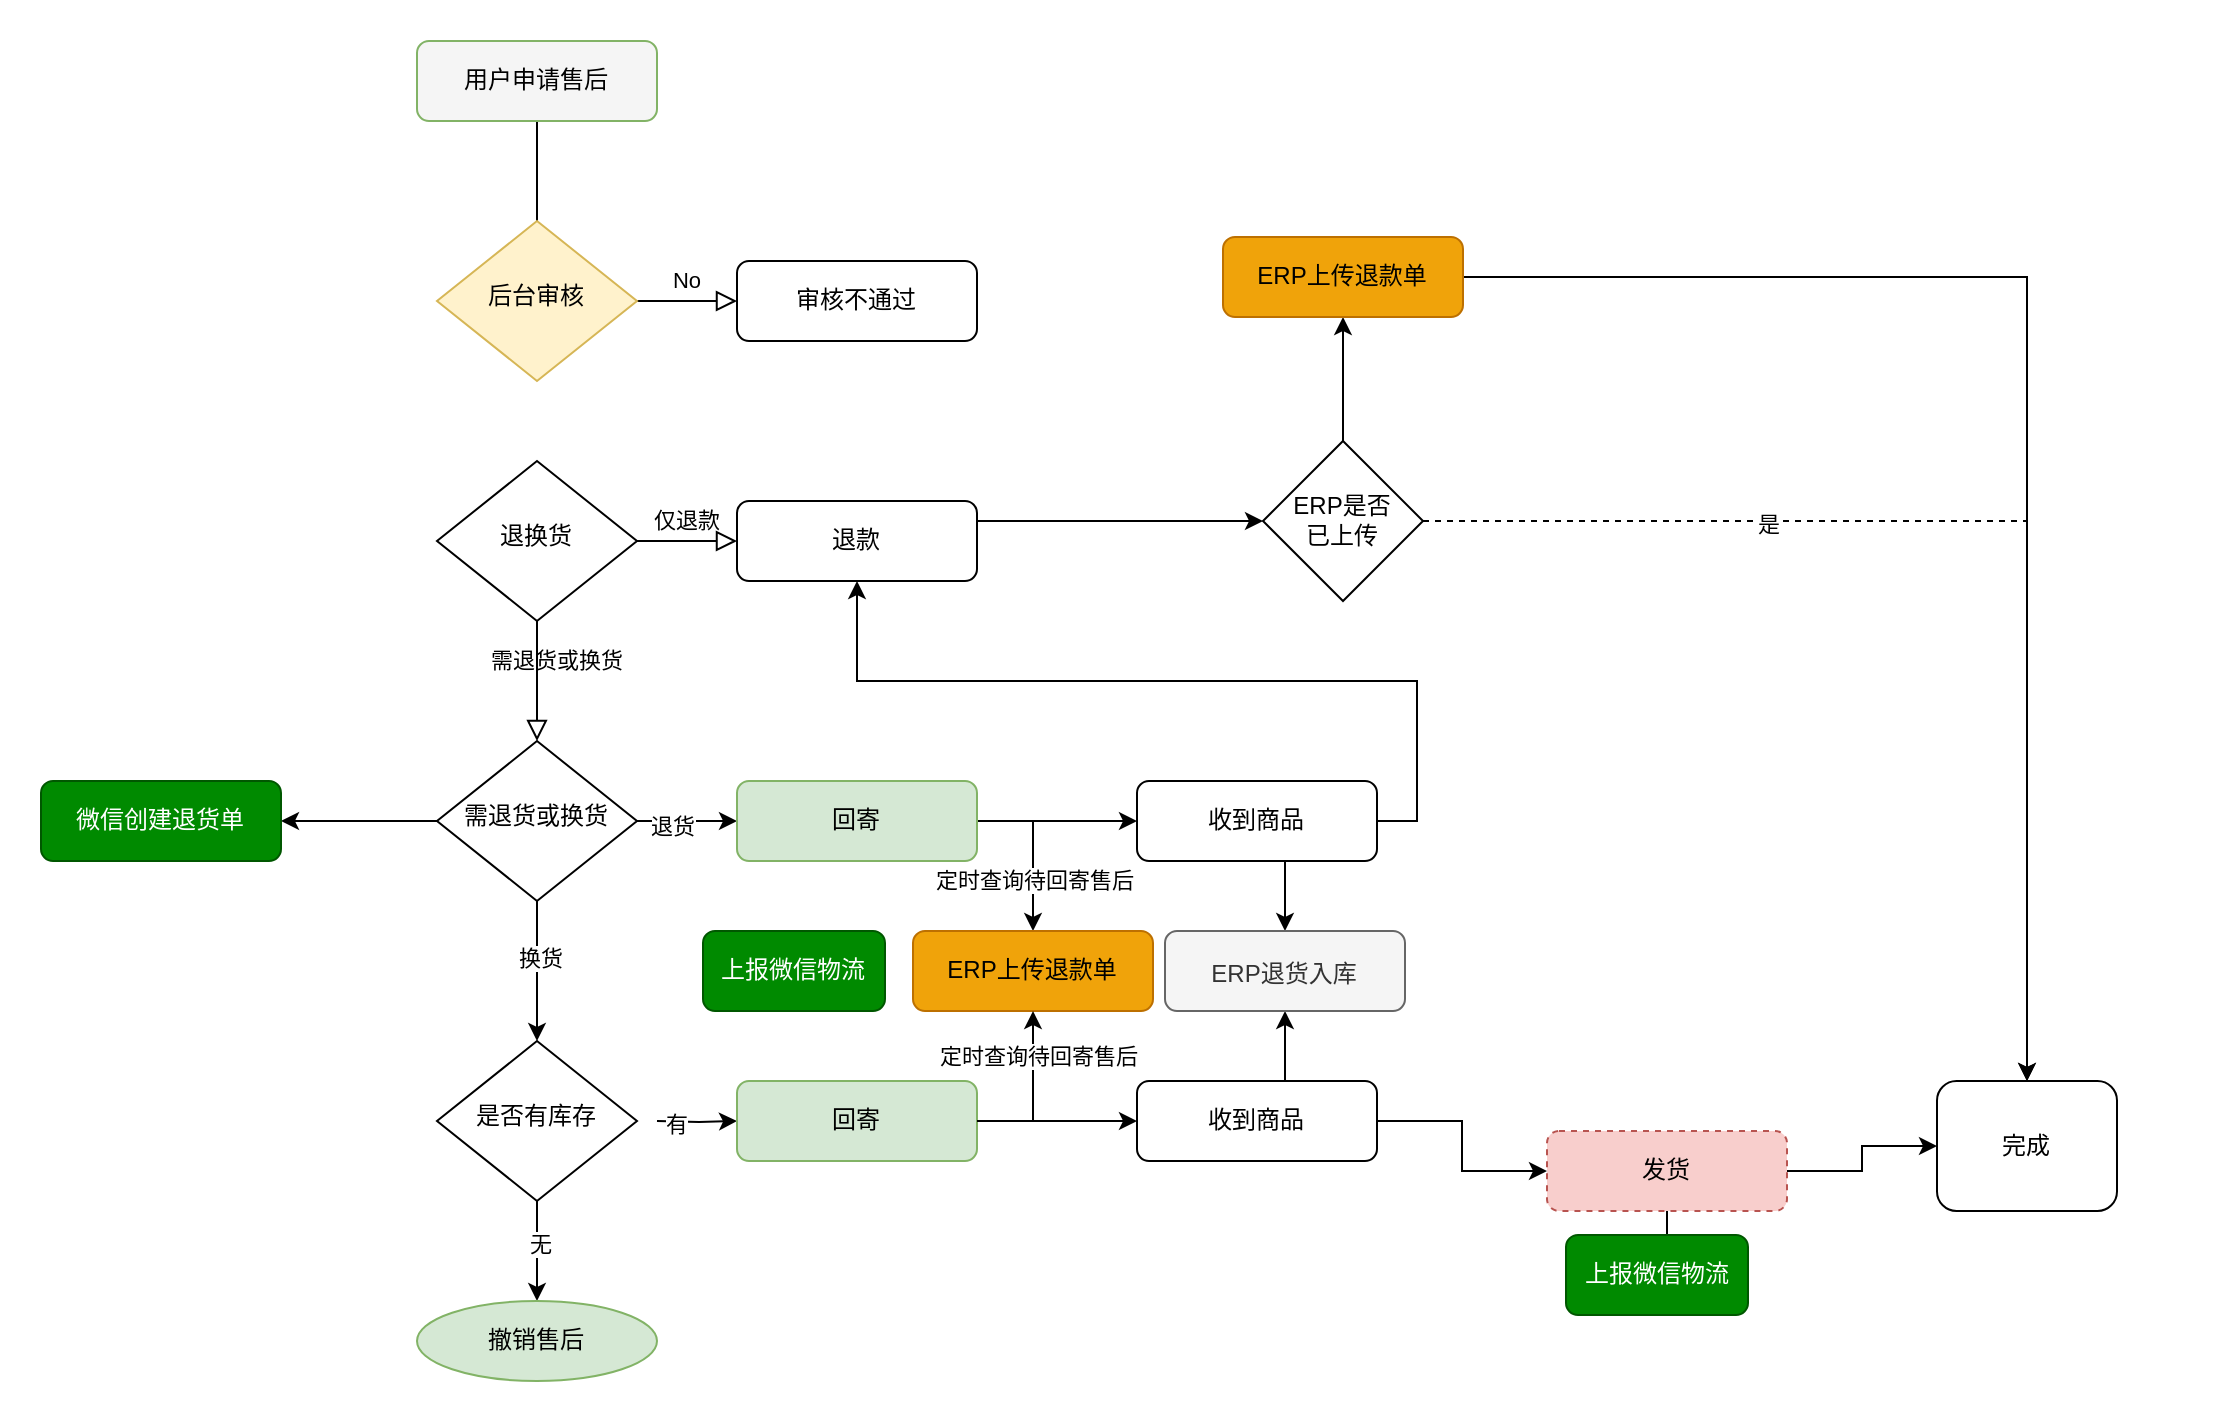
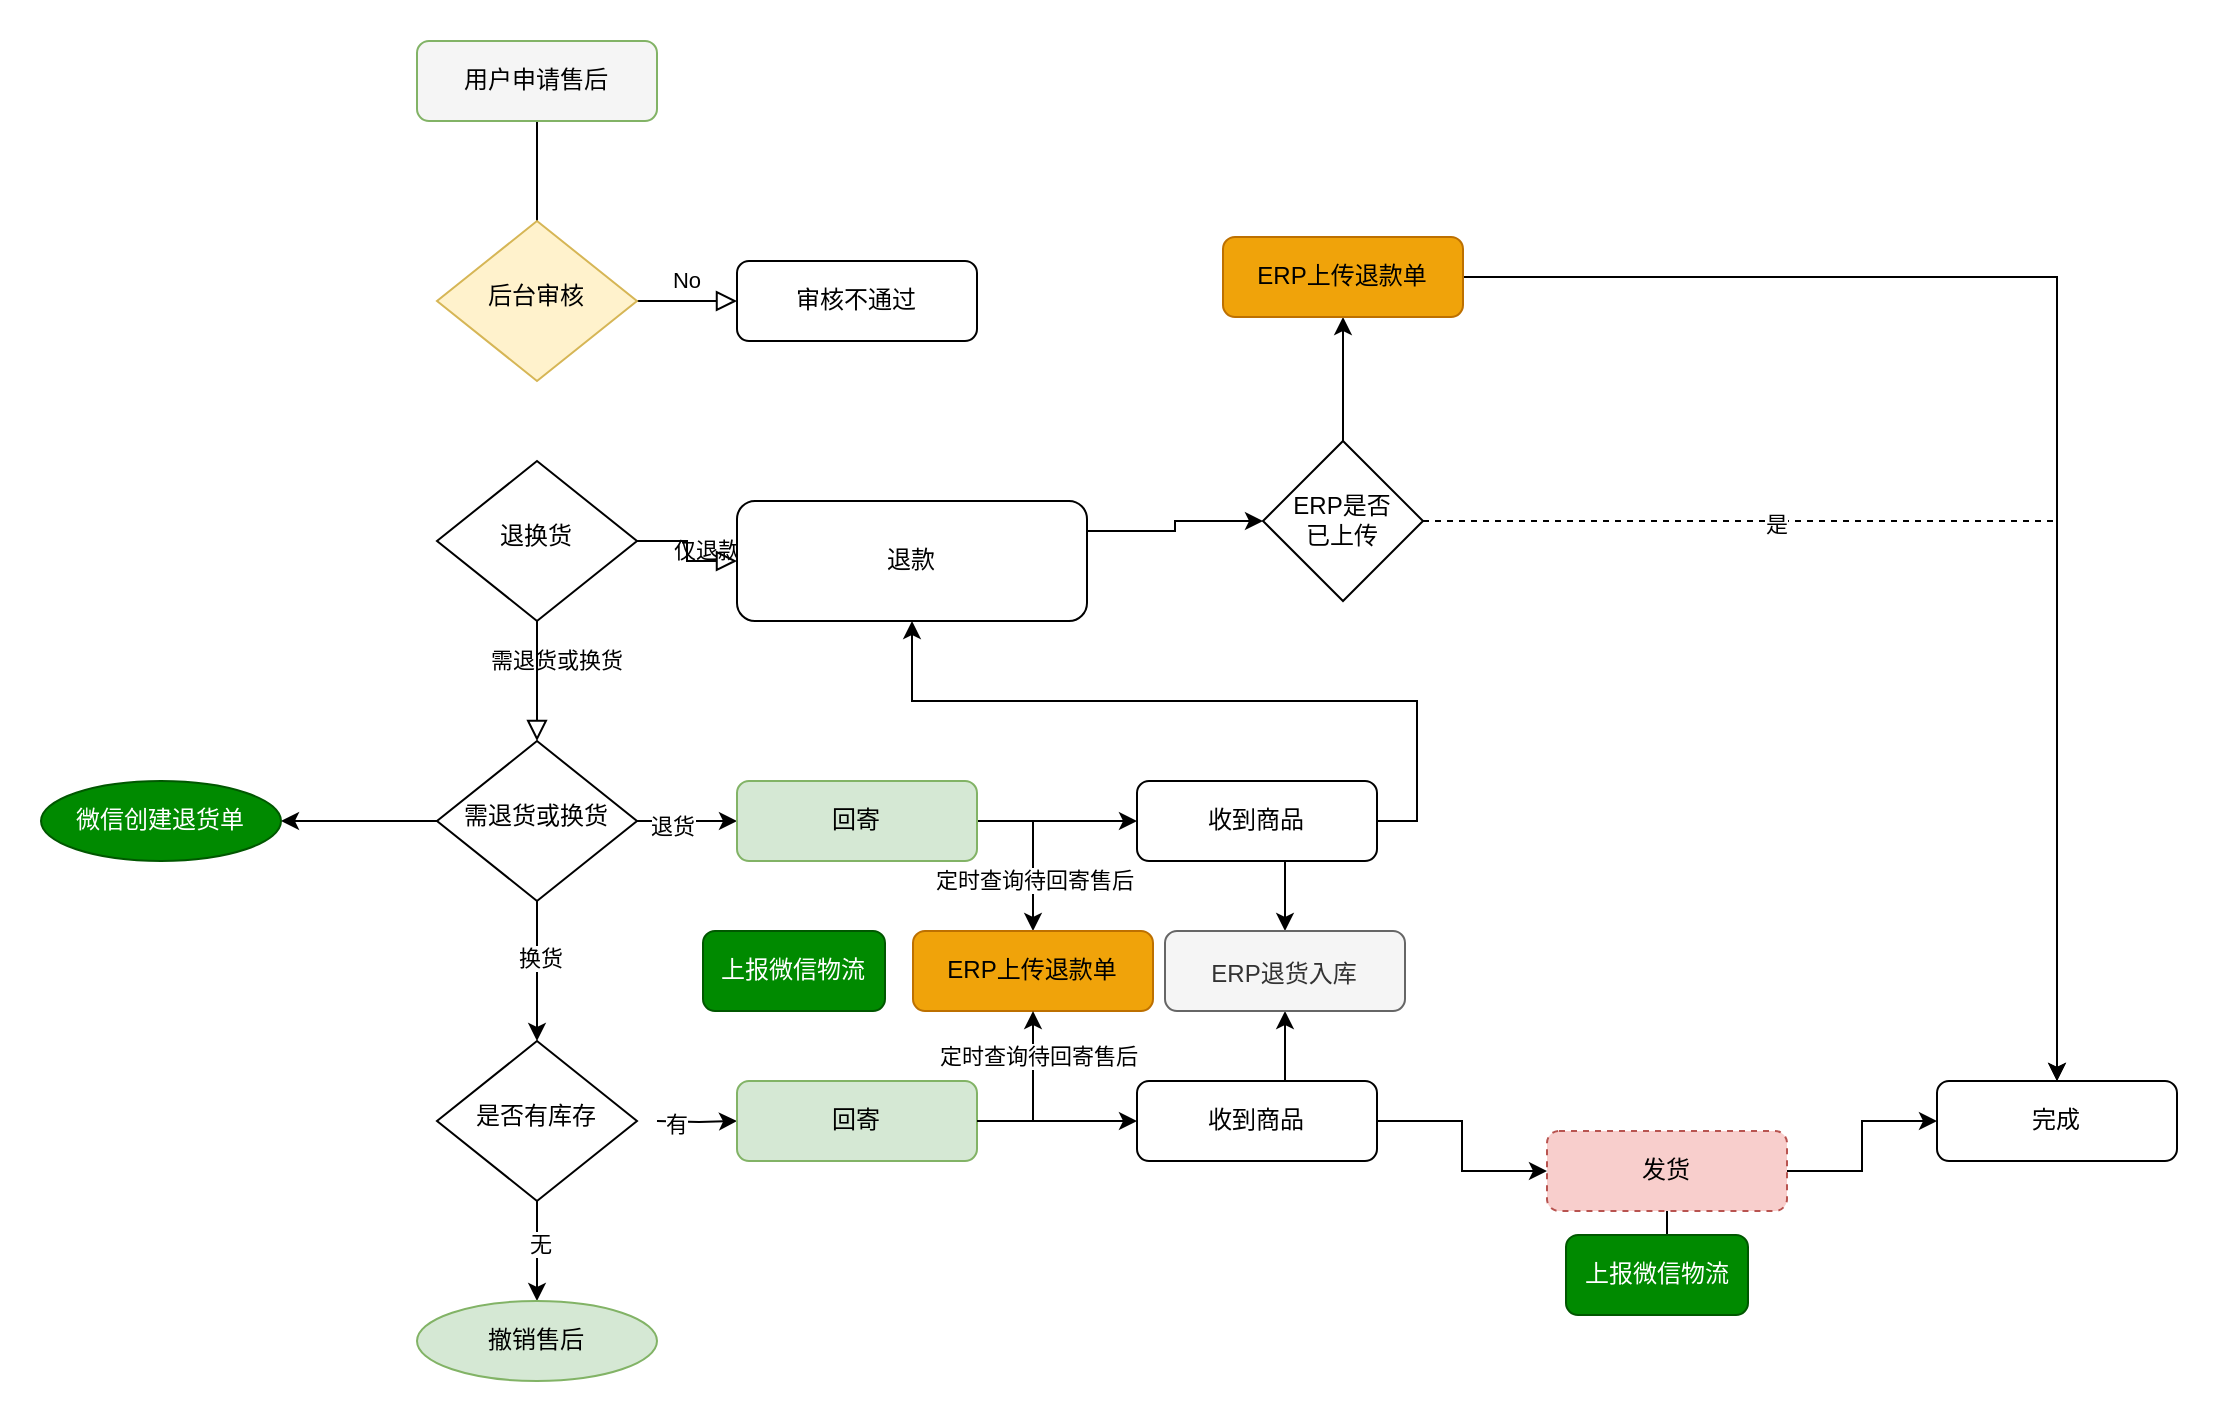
node "退款": size 240x80 -> 350x120
node "微信创建退货单": shape rounded rectangle -> ellipse
node "完成": size 180x130 -> 240x80
